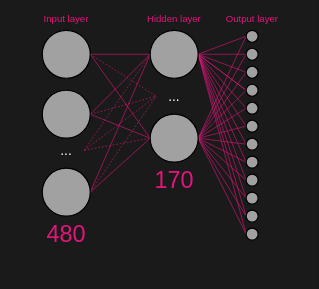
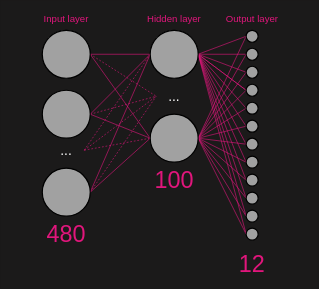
node "170": label "170" -> "100"
node "12": added
